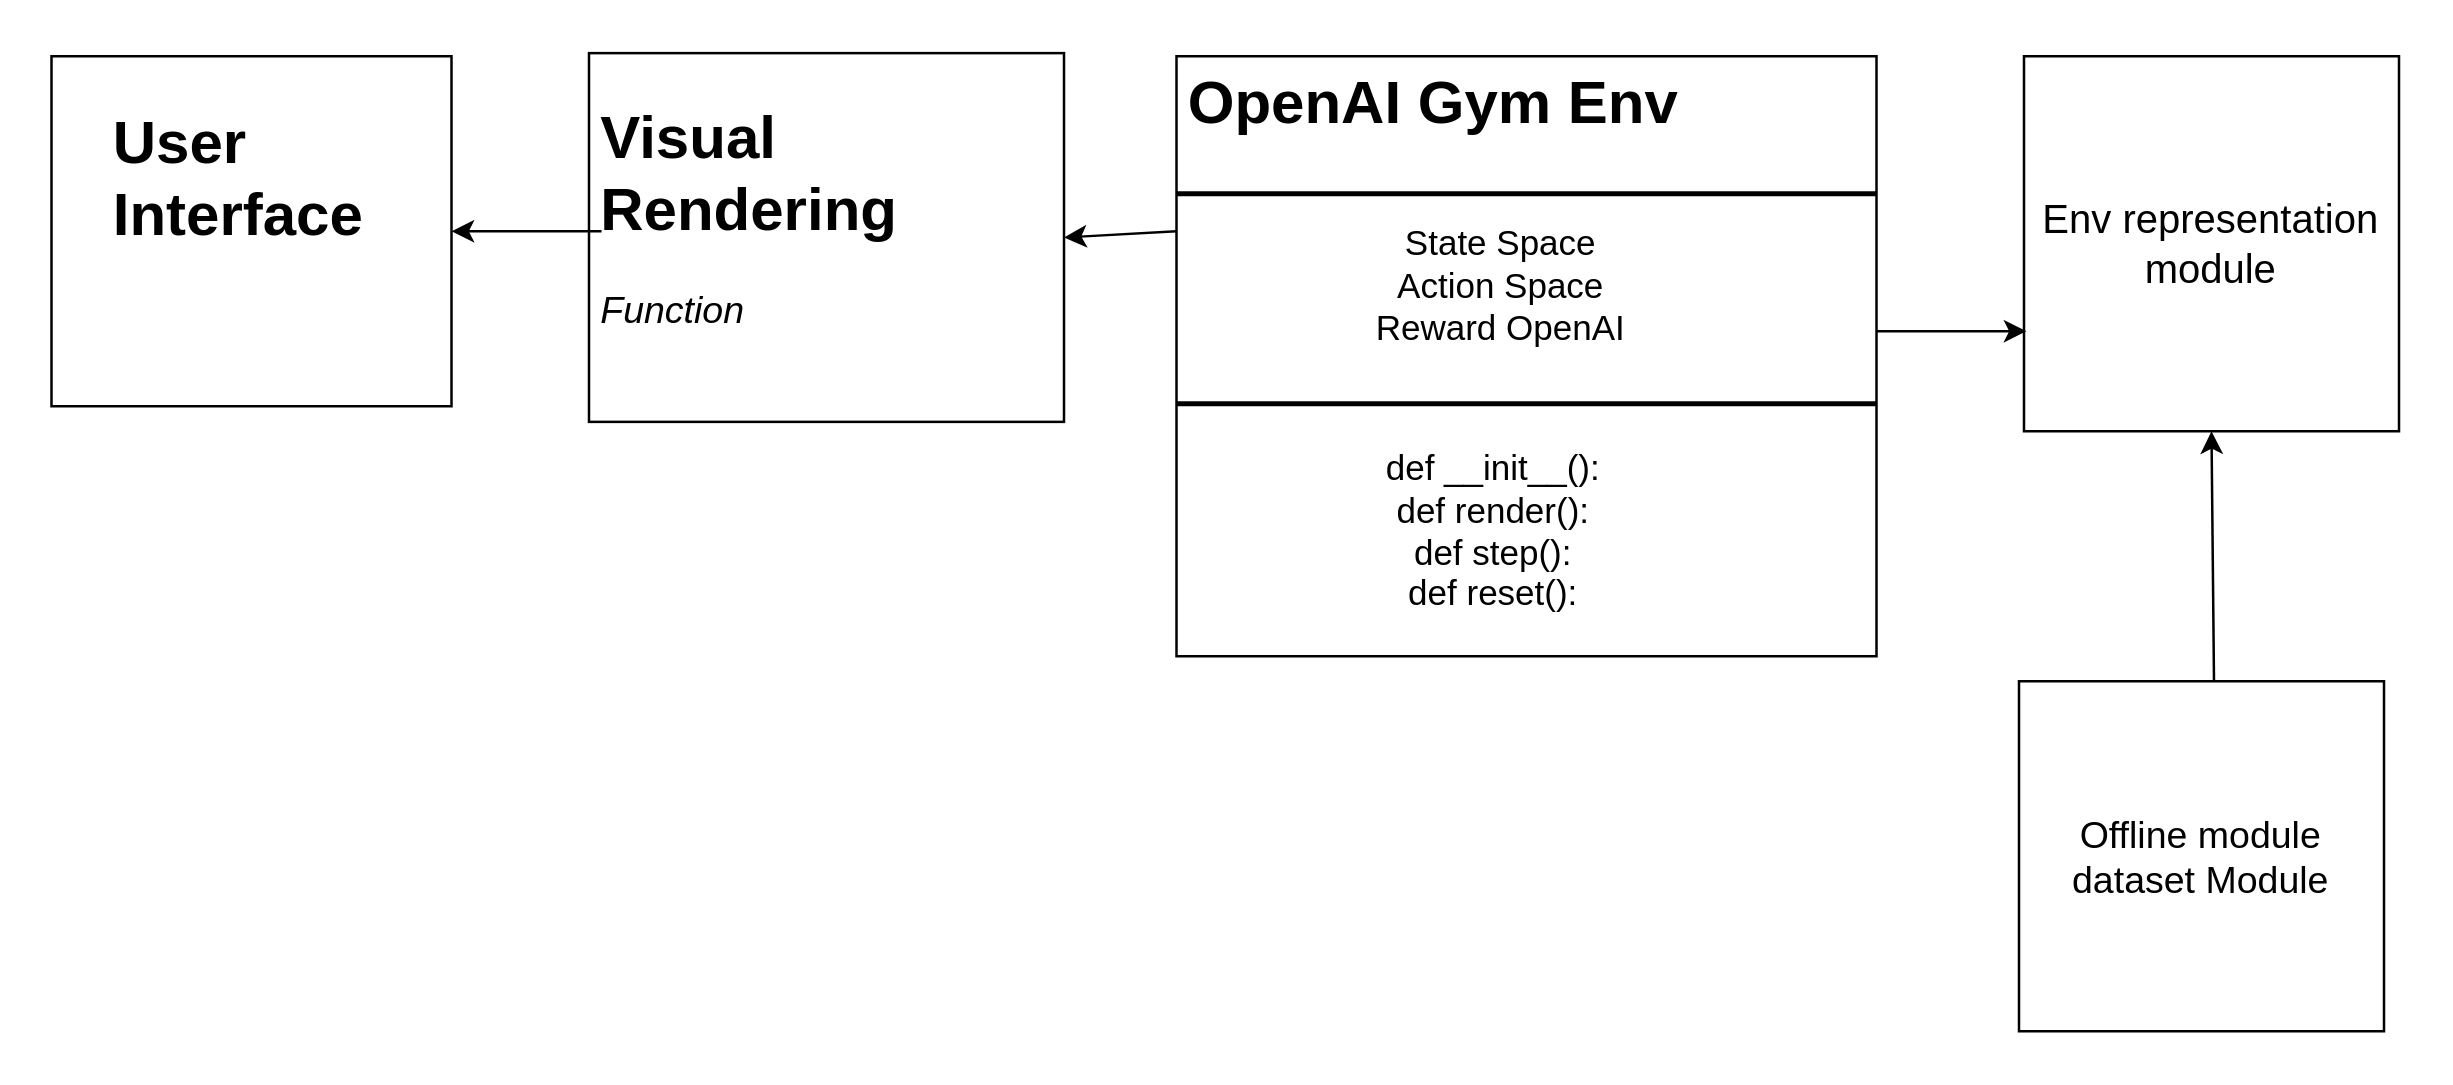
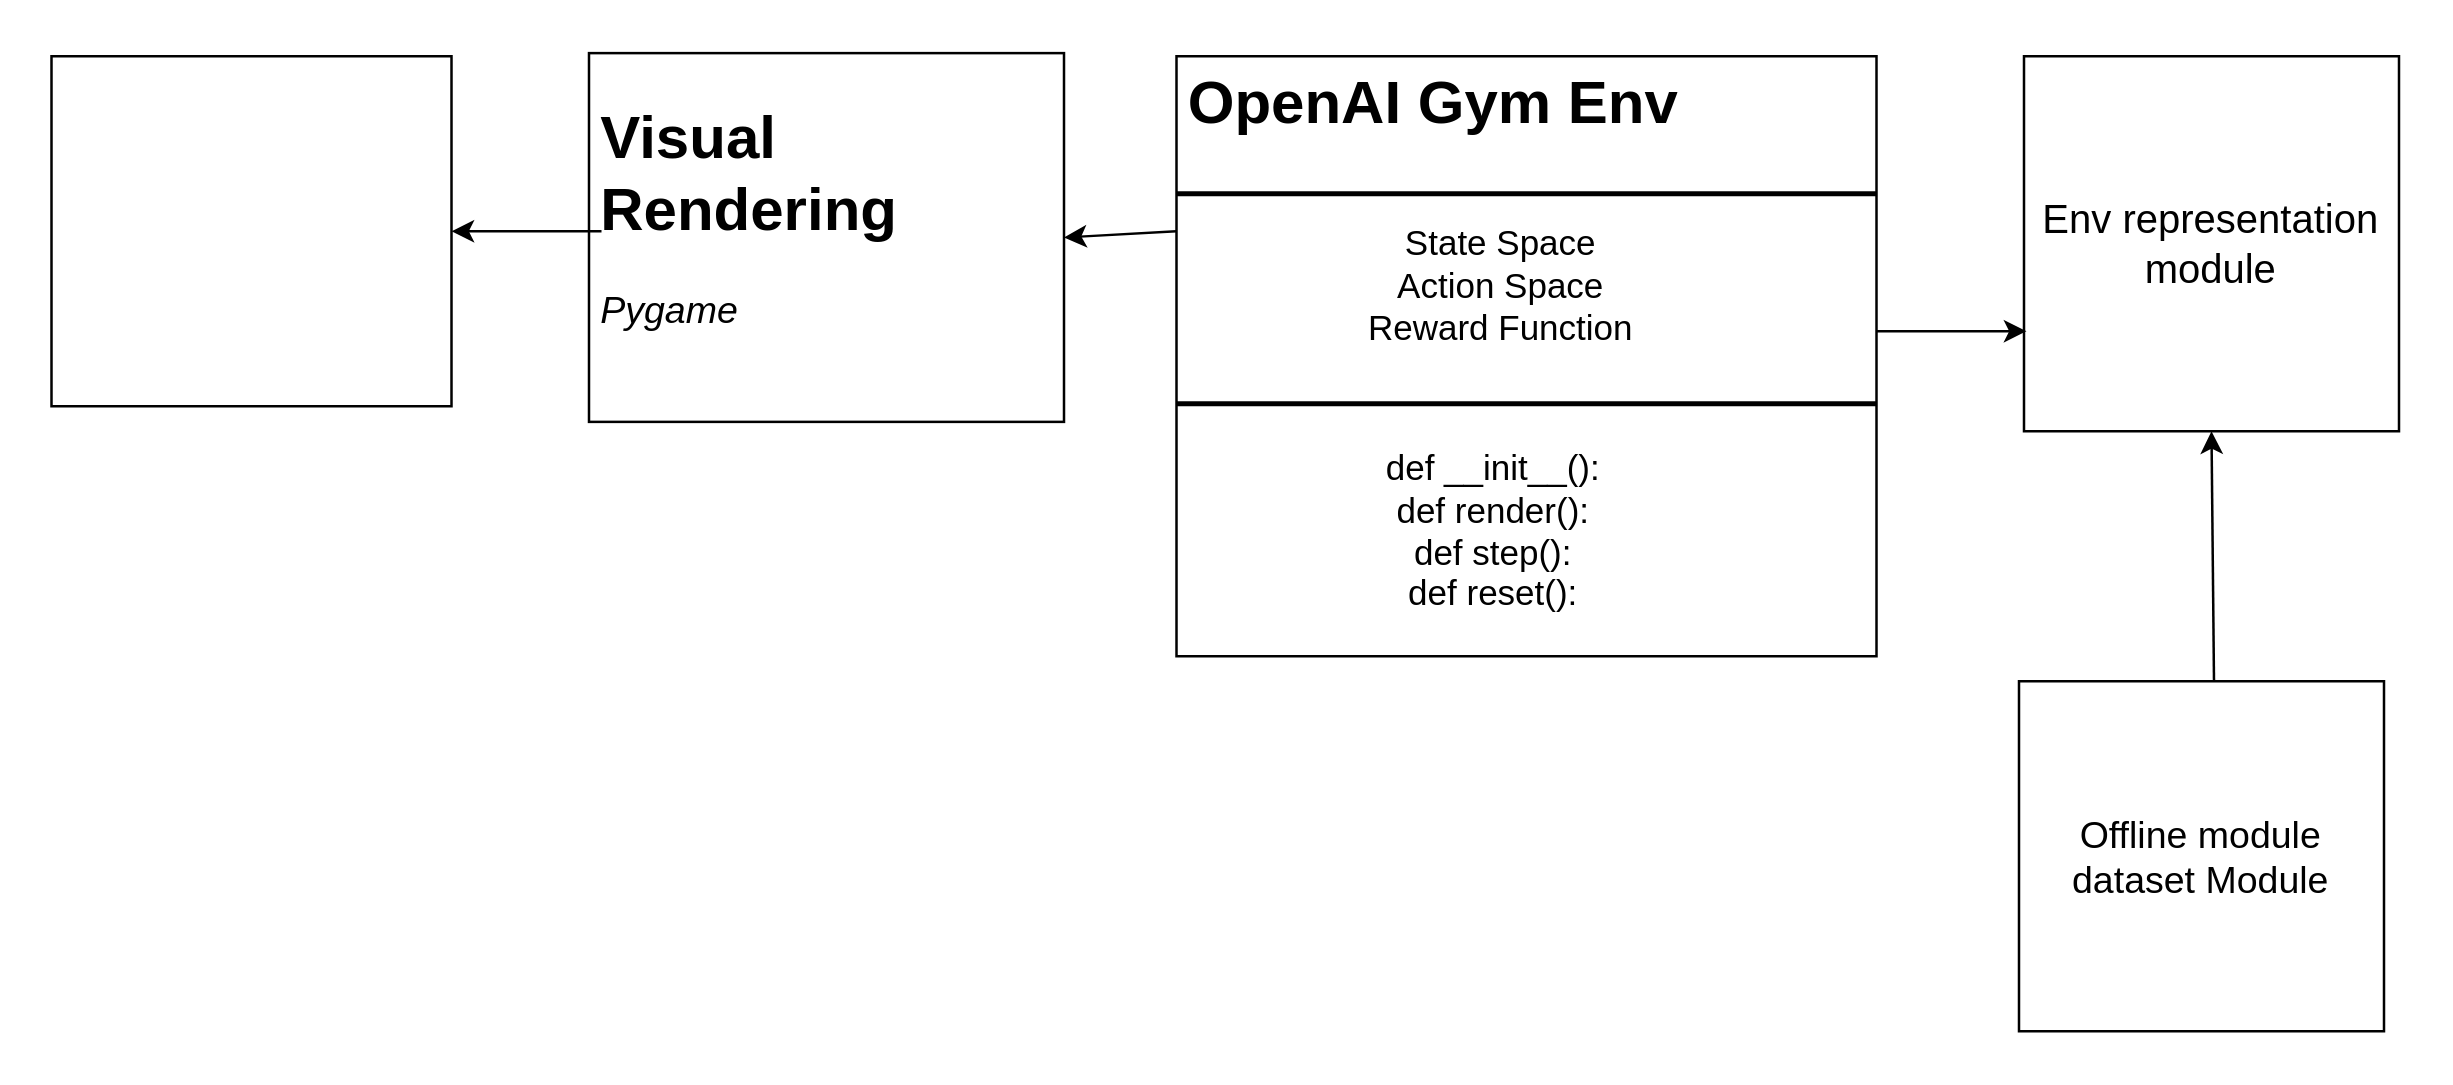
node "Visual Rendering Function": label "Visual Rendering Function" -> "Visual Rendering Pygame"
node "User Interface": removed
node "State SpaceAction SpaceReward OpenAI": label "State SpaceAction SpaceReward OpenAI" -> "State SpaceAction SpaceReward Function"
